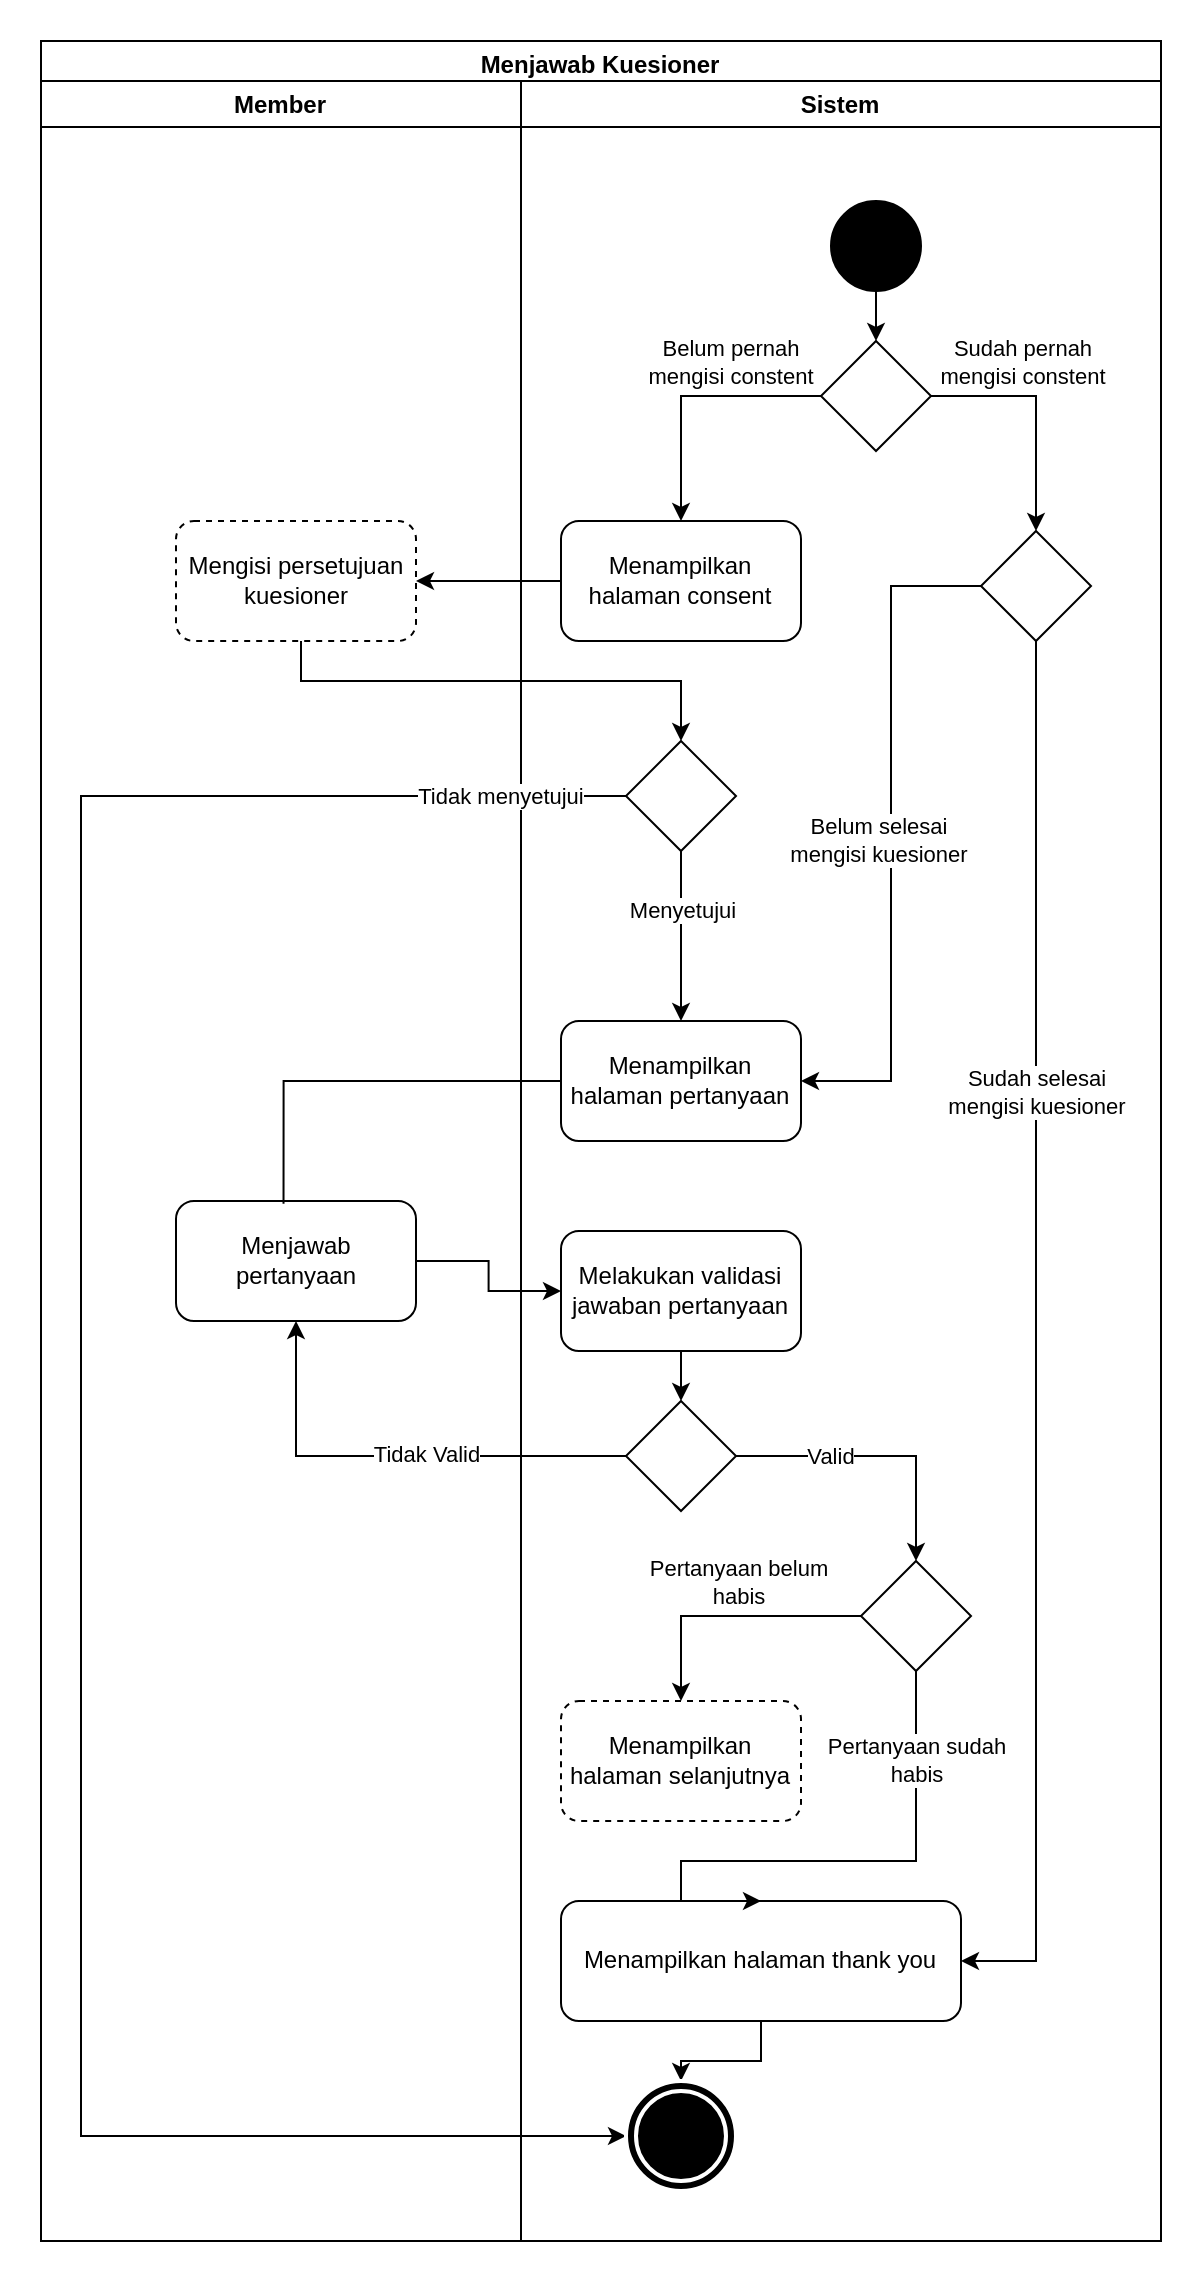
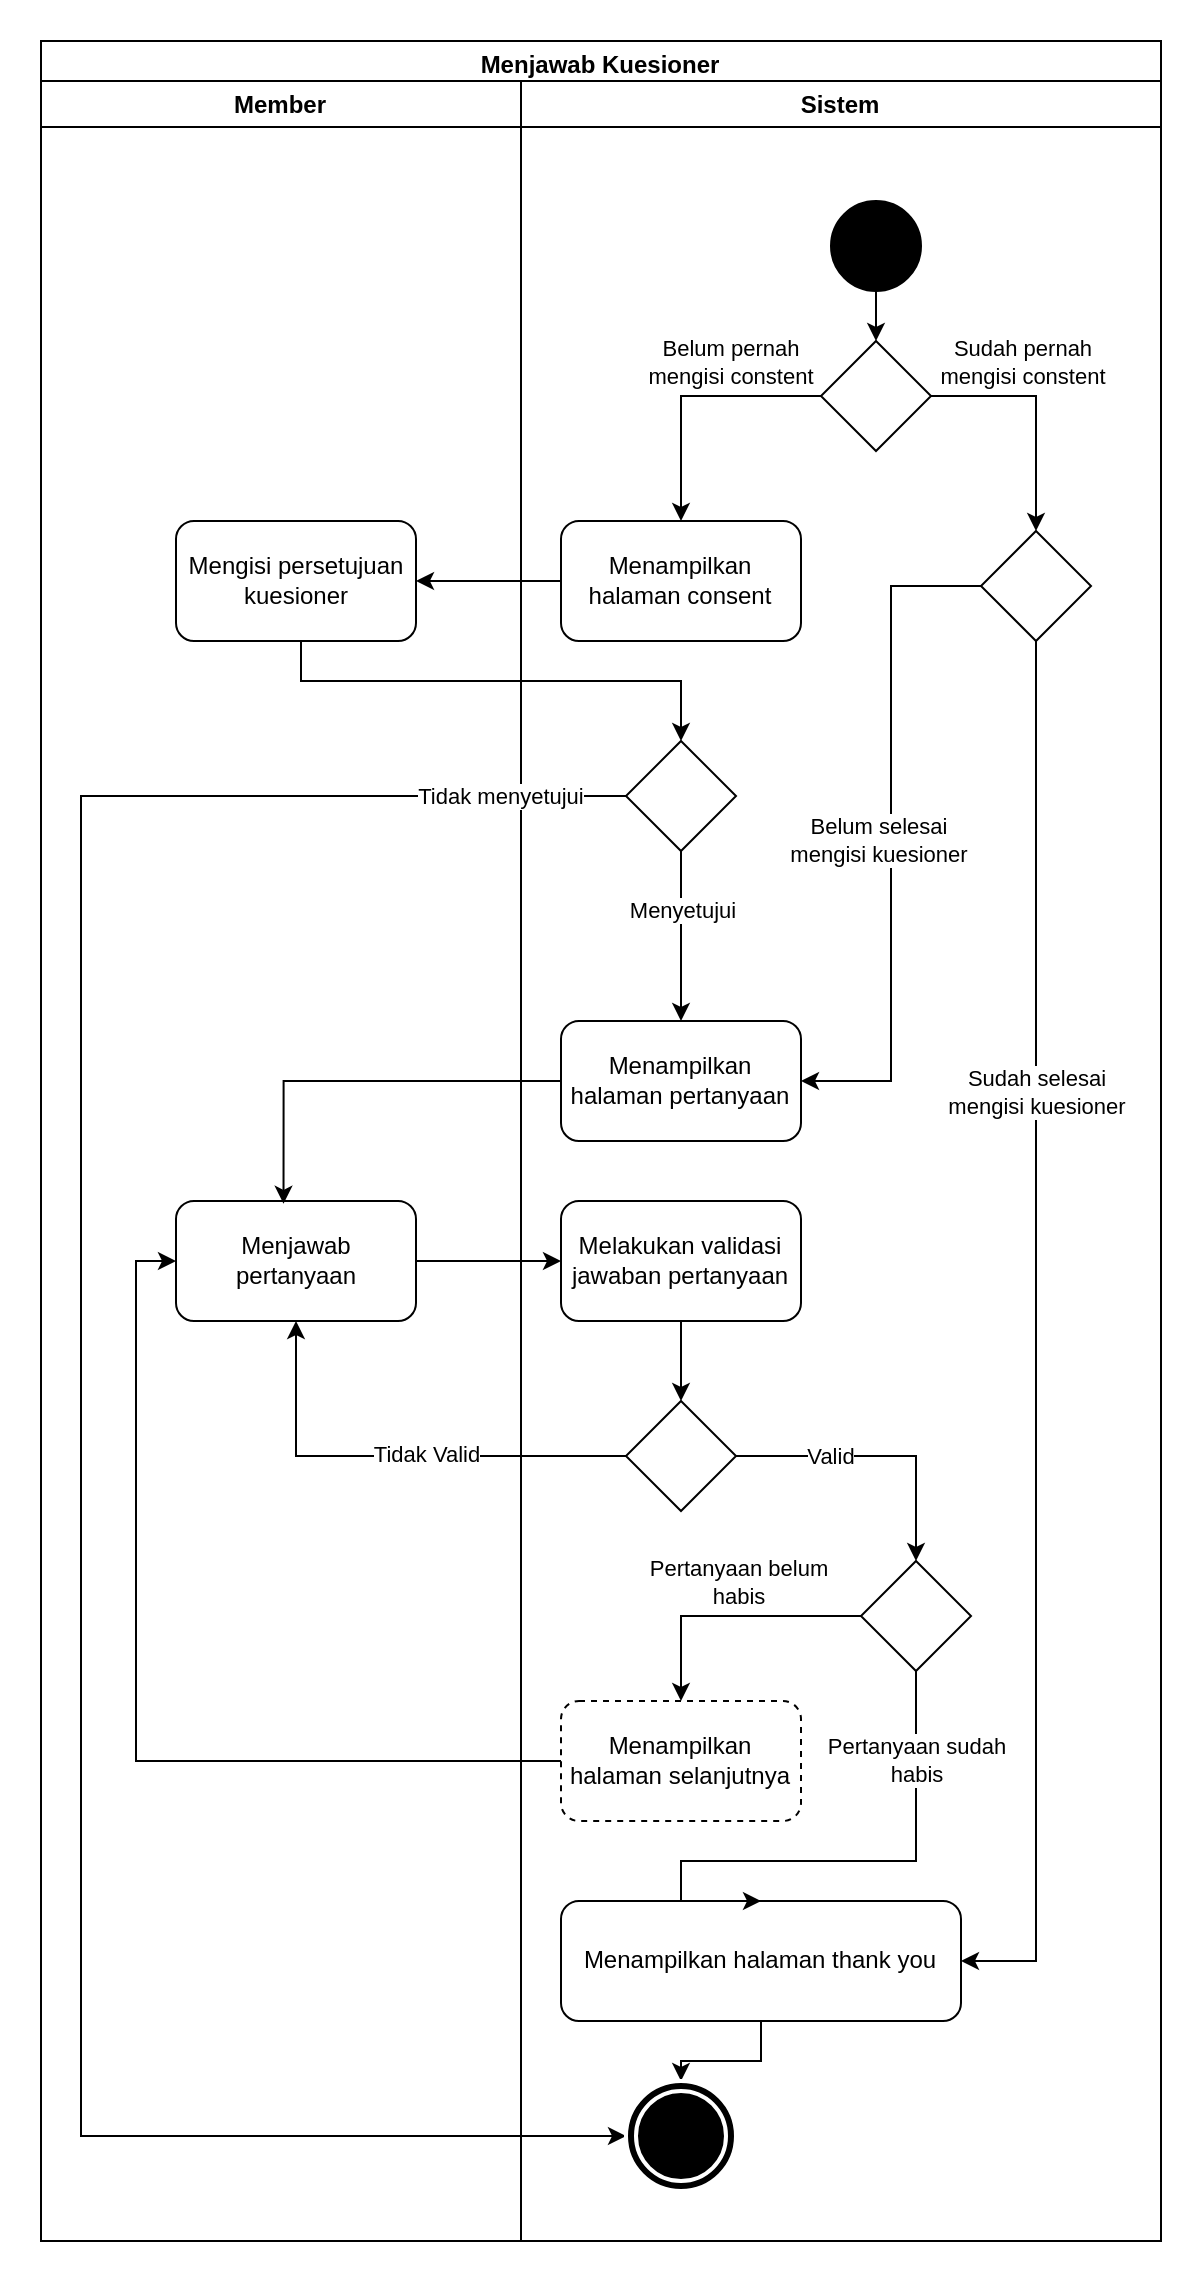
node "Mengisi persetujuan kuesioner": style dashed -> solid
edge "Menampilkan halaman pertanyaan" -- "Menjawab pertanyaan": arrowhead none -> classic
node "Melakukan validasi jawaban pertanyaan": moved (681, 1291) -> (681, 1261)
edge "Menampilkan halaman selanjutnya" -> "Menjawab pertanyaan": added
